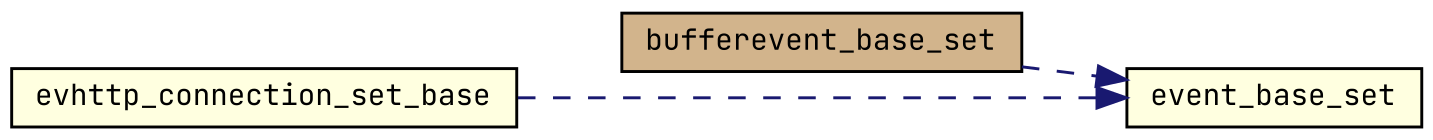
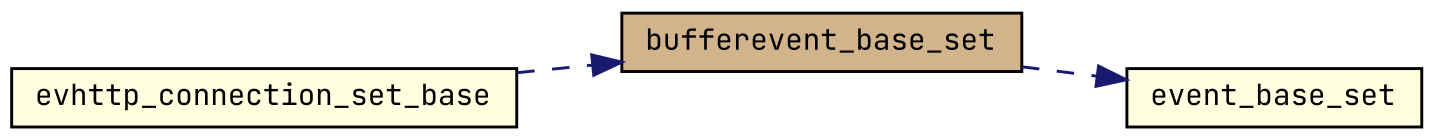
edge "evhttp_connection_set_base" -> "event_base_set": now "evhttp_connection_set_base" -> "bufferevent_base_set"
